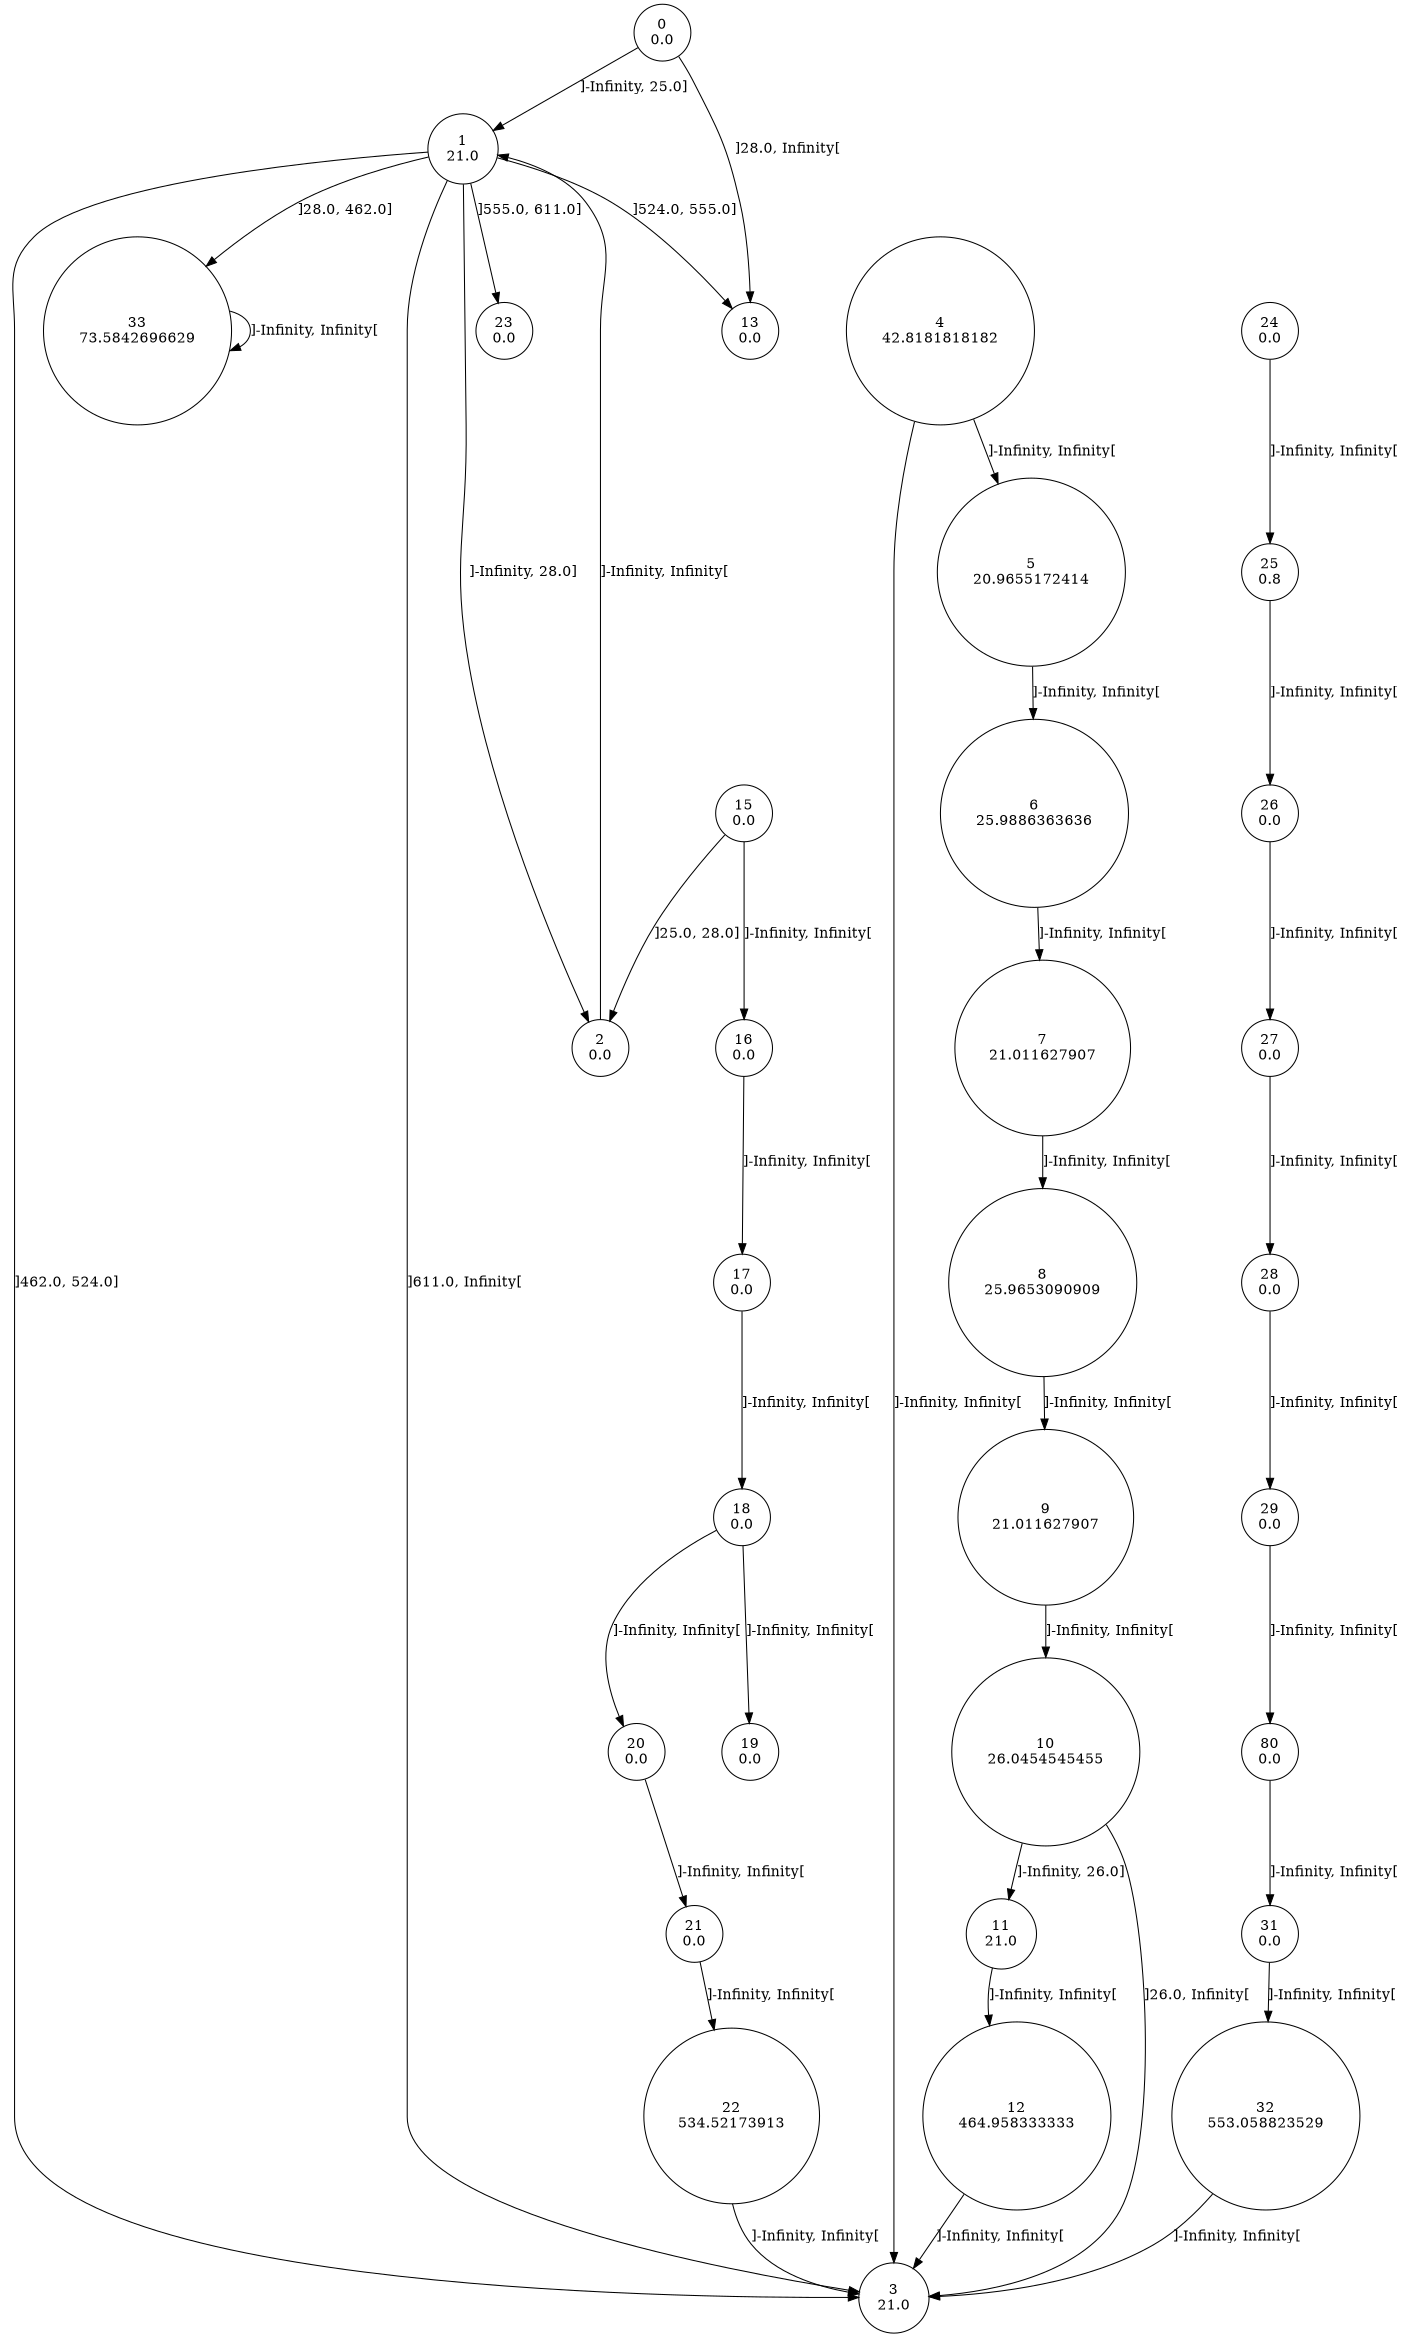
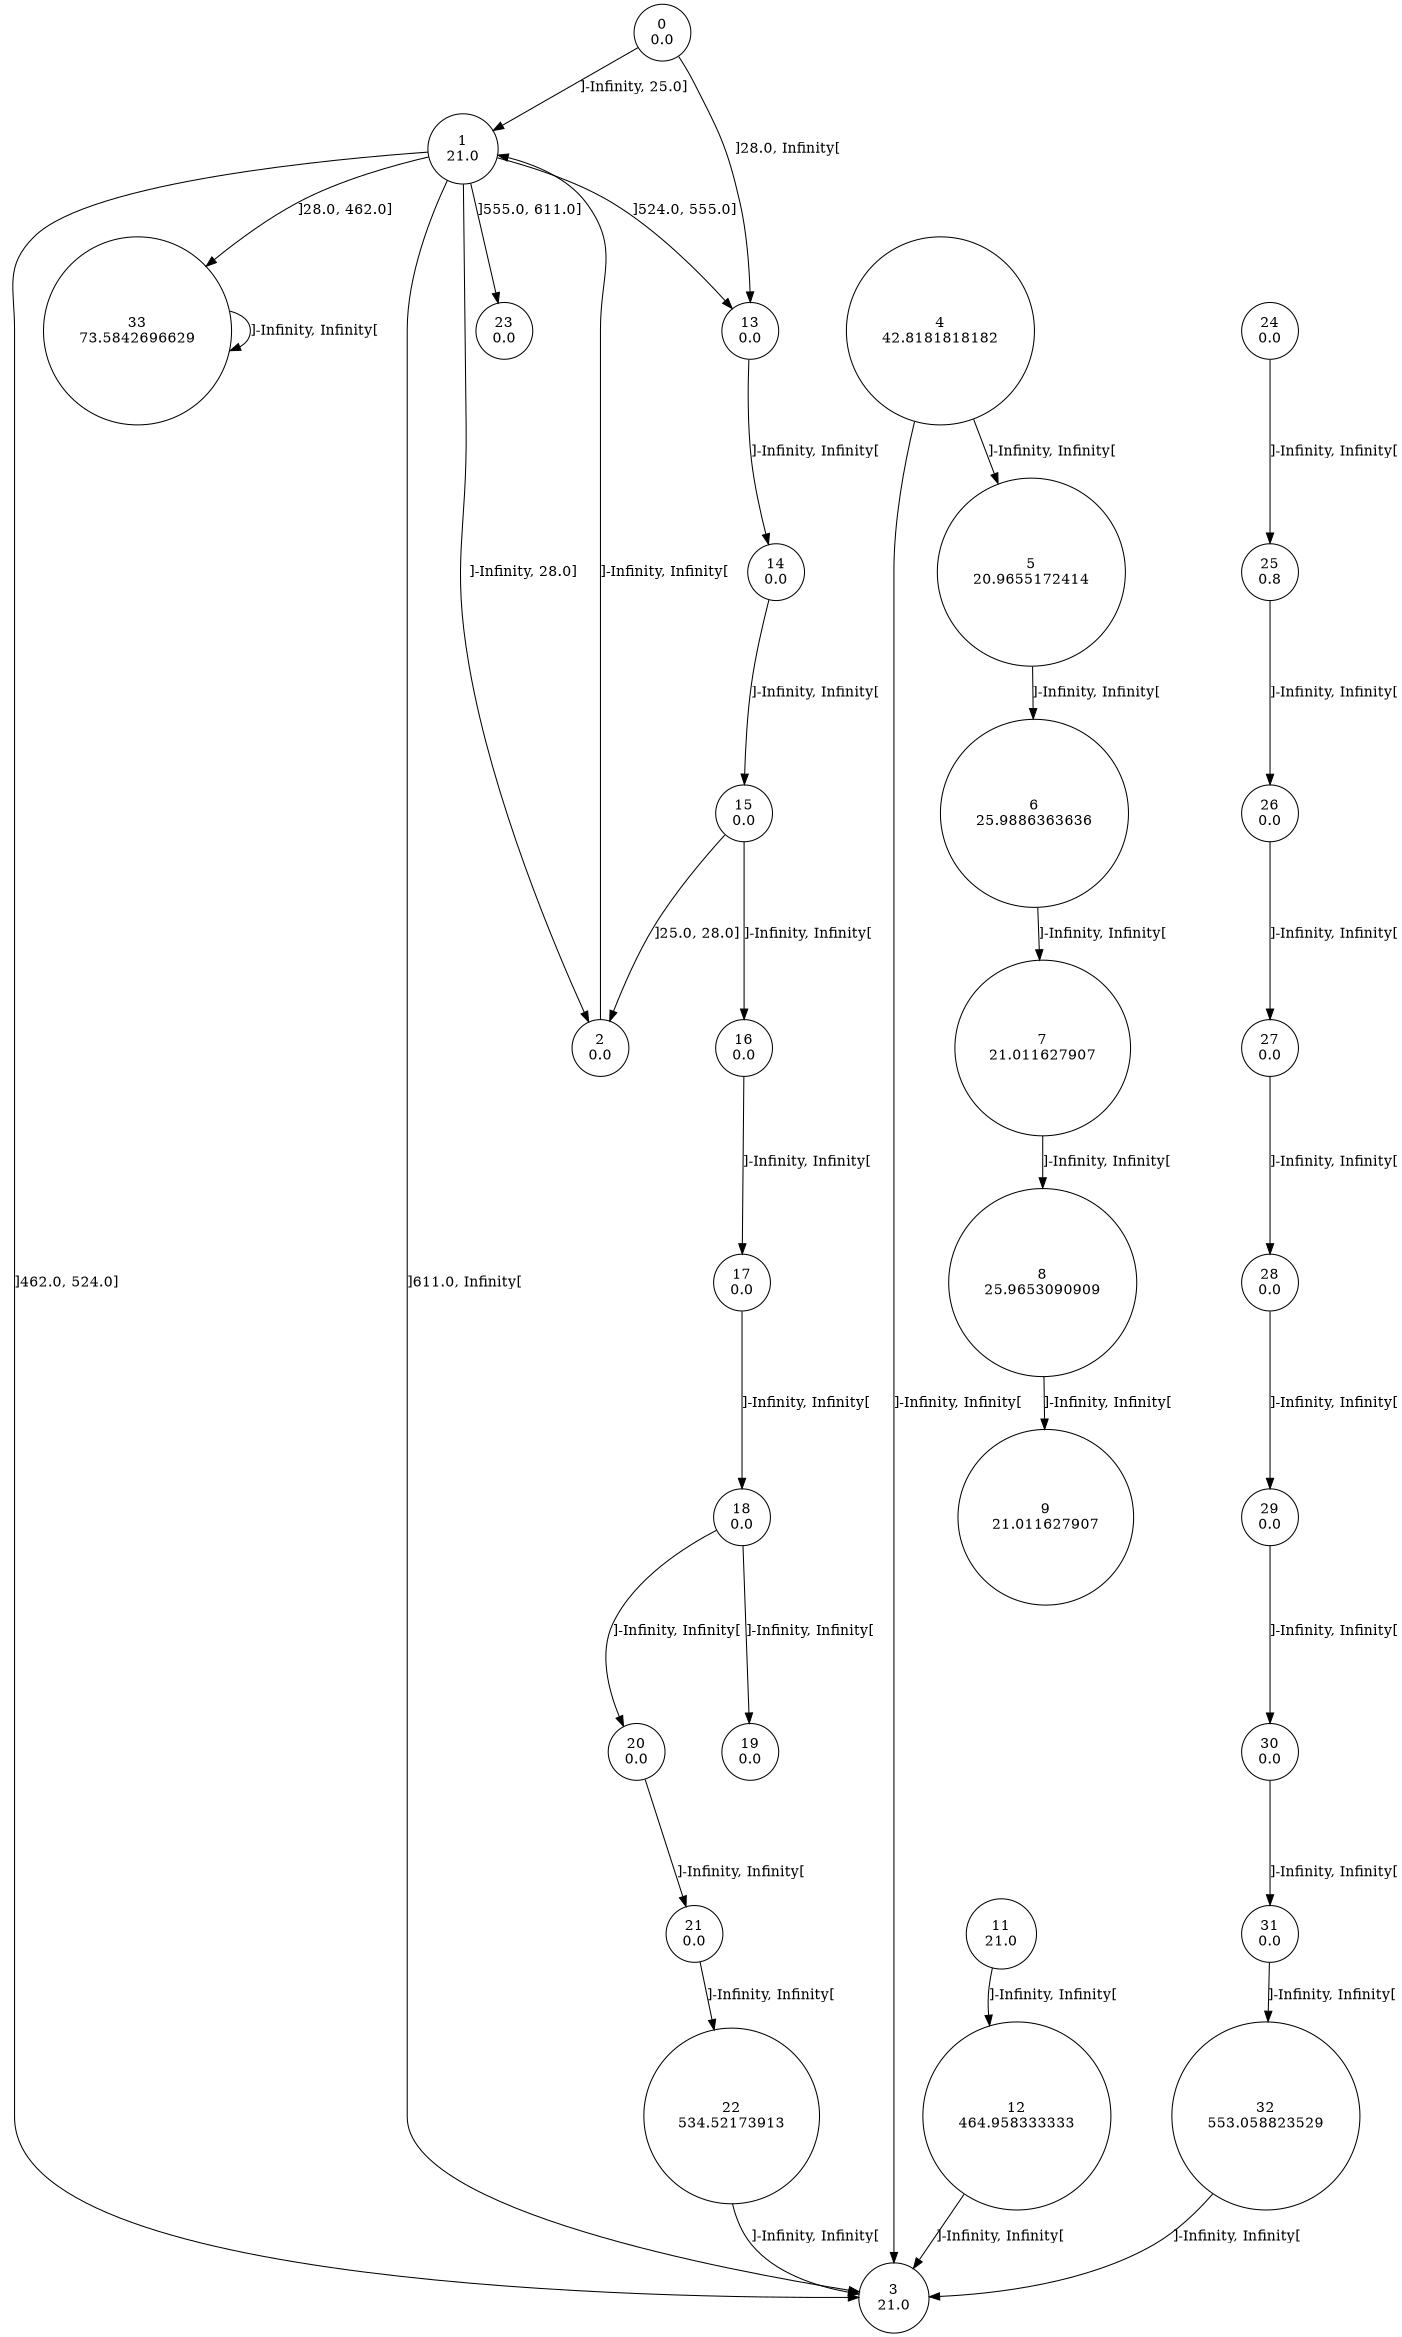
node "14 0.0": added
node "10 26.0454545455": removed
node "80 0.0": label "80 0.0" -> "30 0.0"
